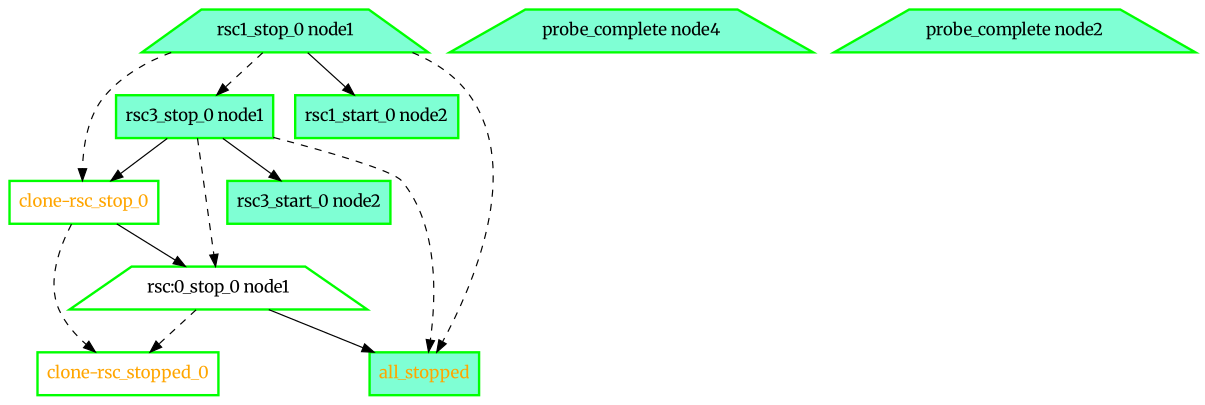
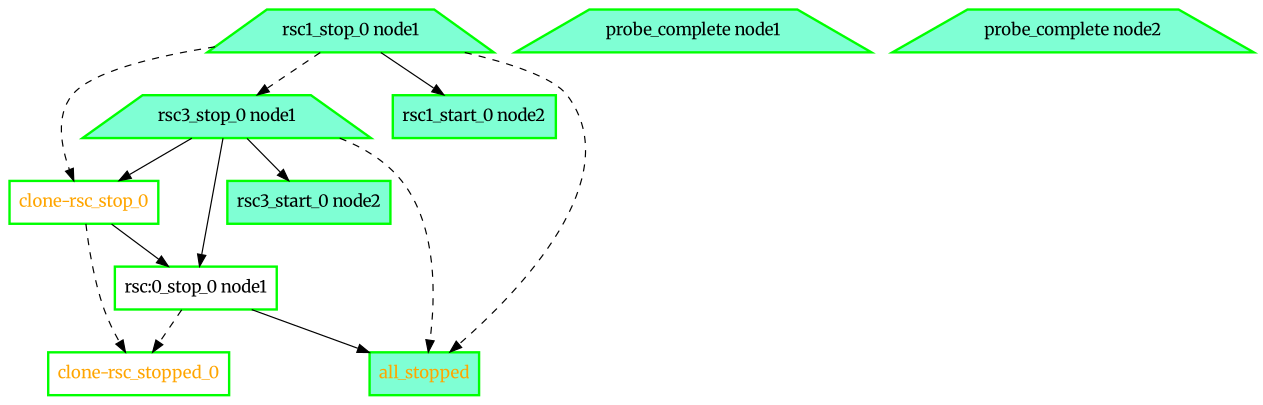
node "probe_complete node4": label "probe_complete node4" -> "probe_complete node1"
node "rsc3_stop_0 node1": shape box -> trapezium
edge "rsc3_stop_0 node1" -> "rsc:0_stop_0 node1": style dashed -> solid
node "rsc:0_stop_0 node1": shape trapezium -> box
